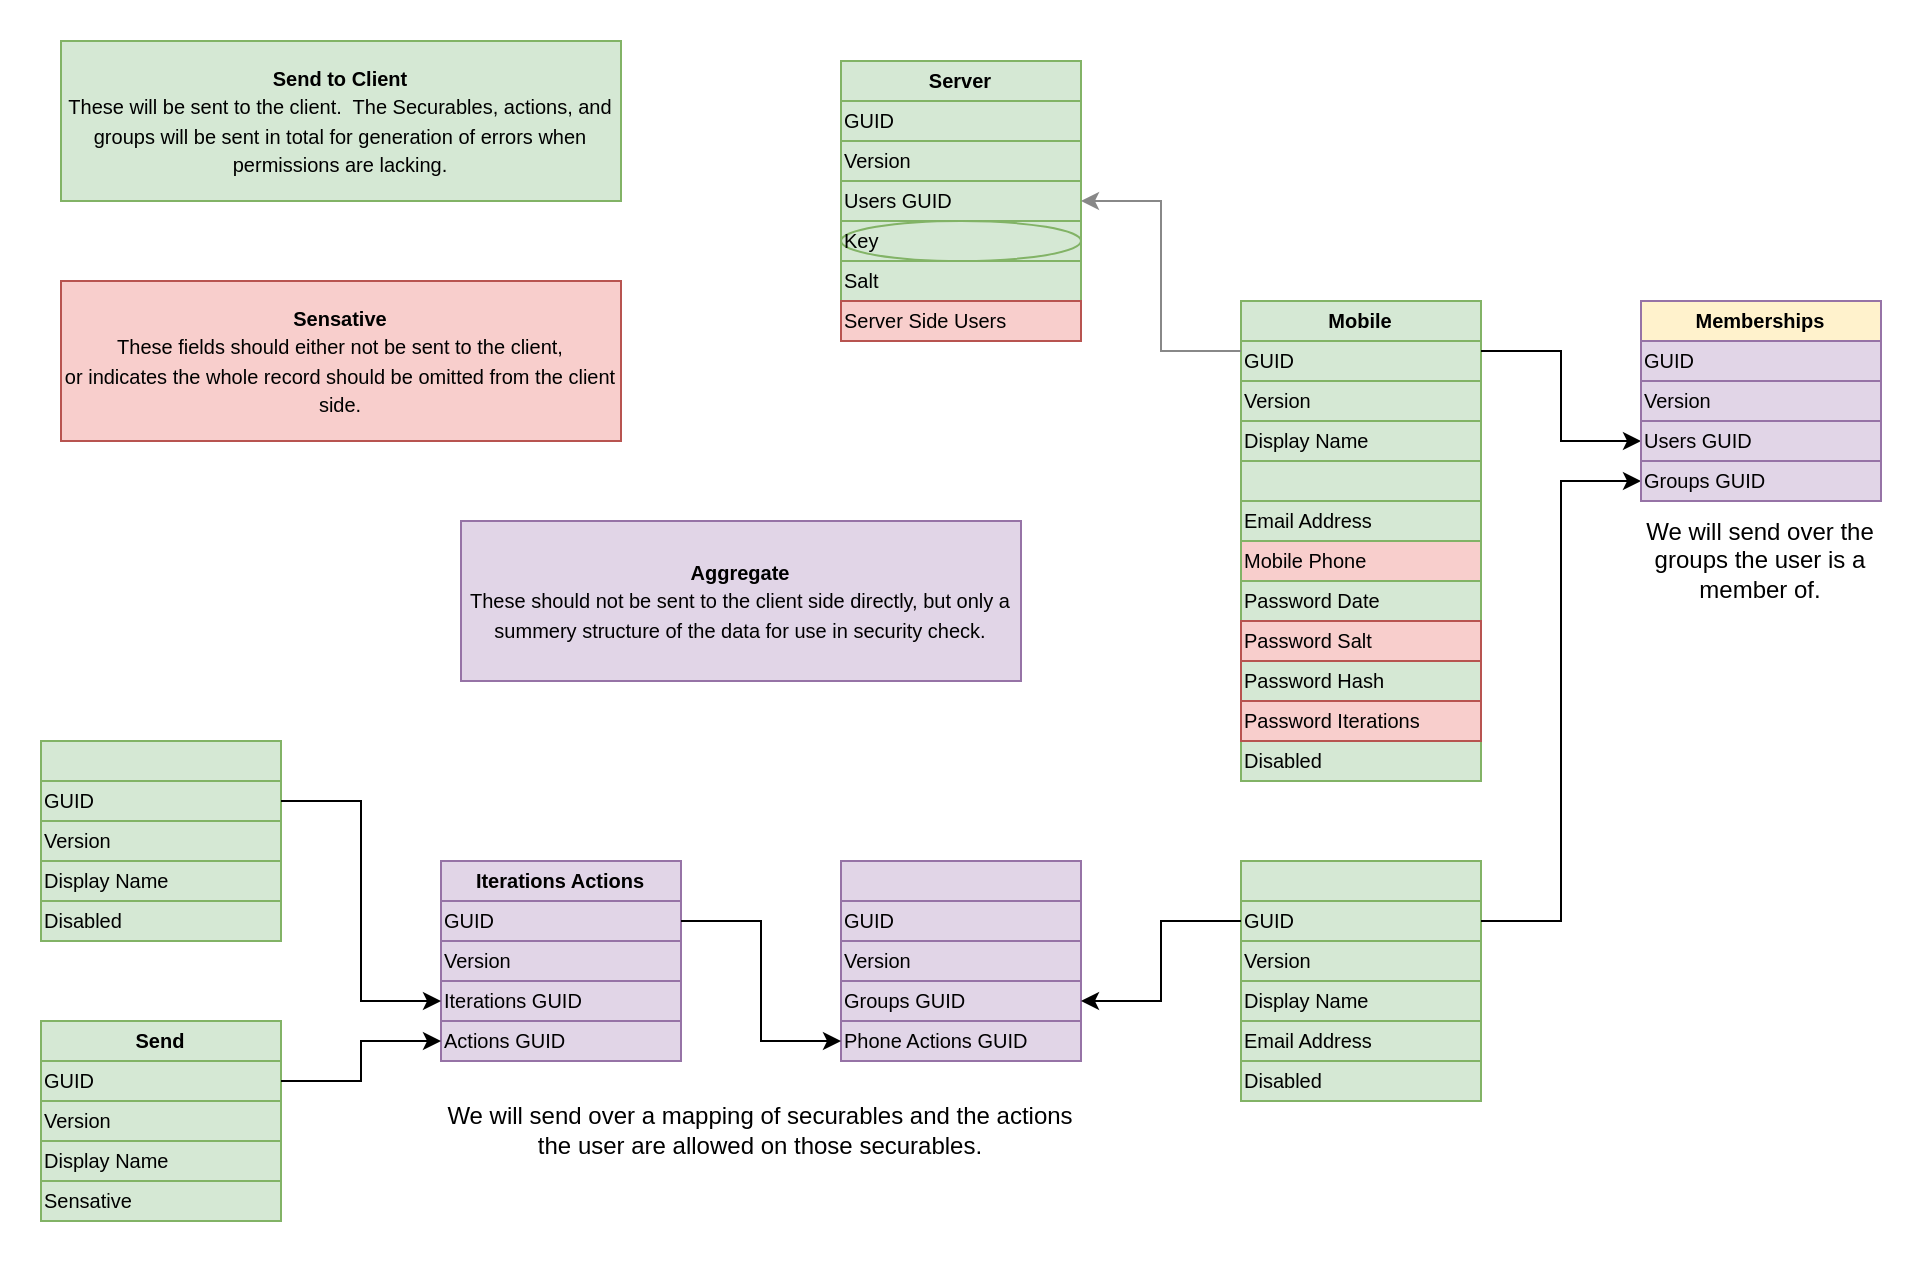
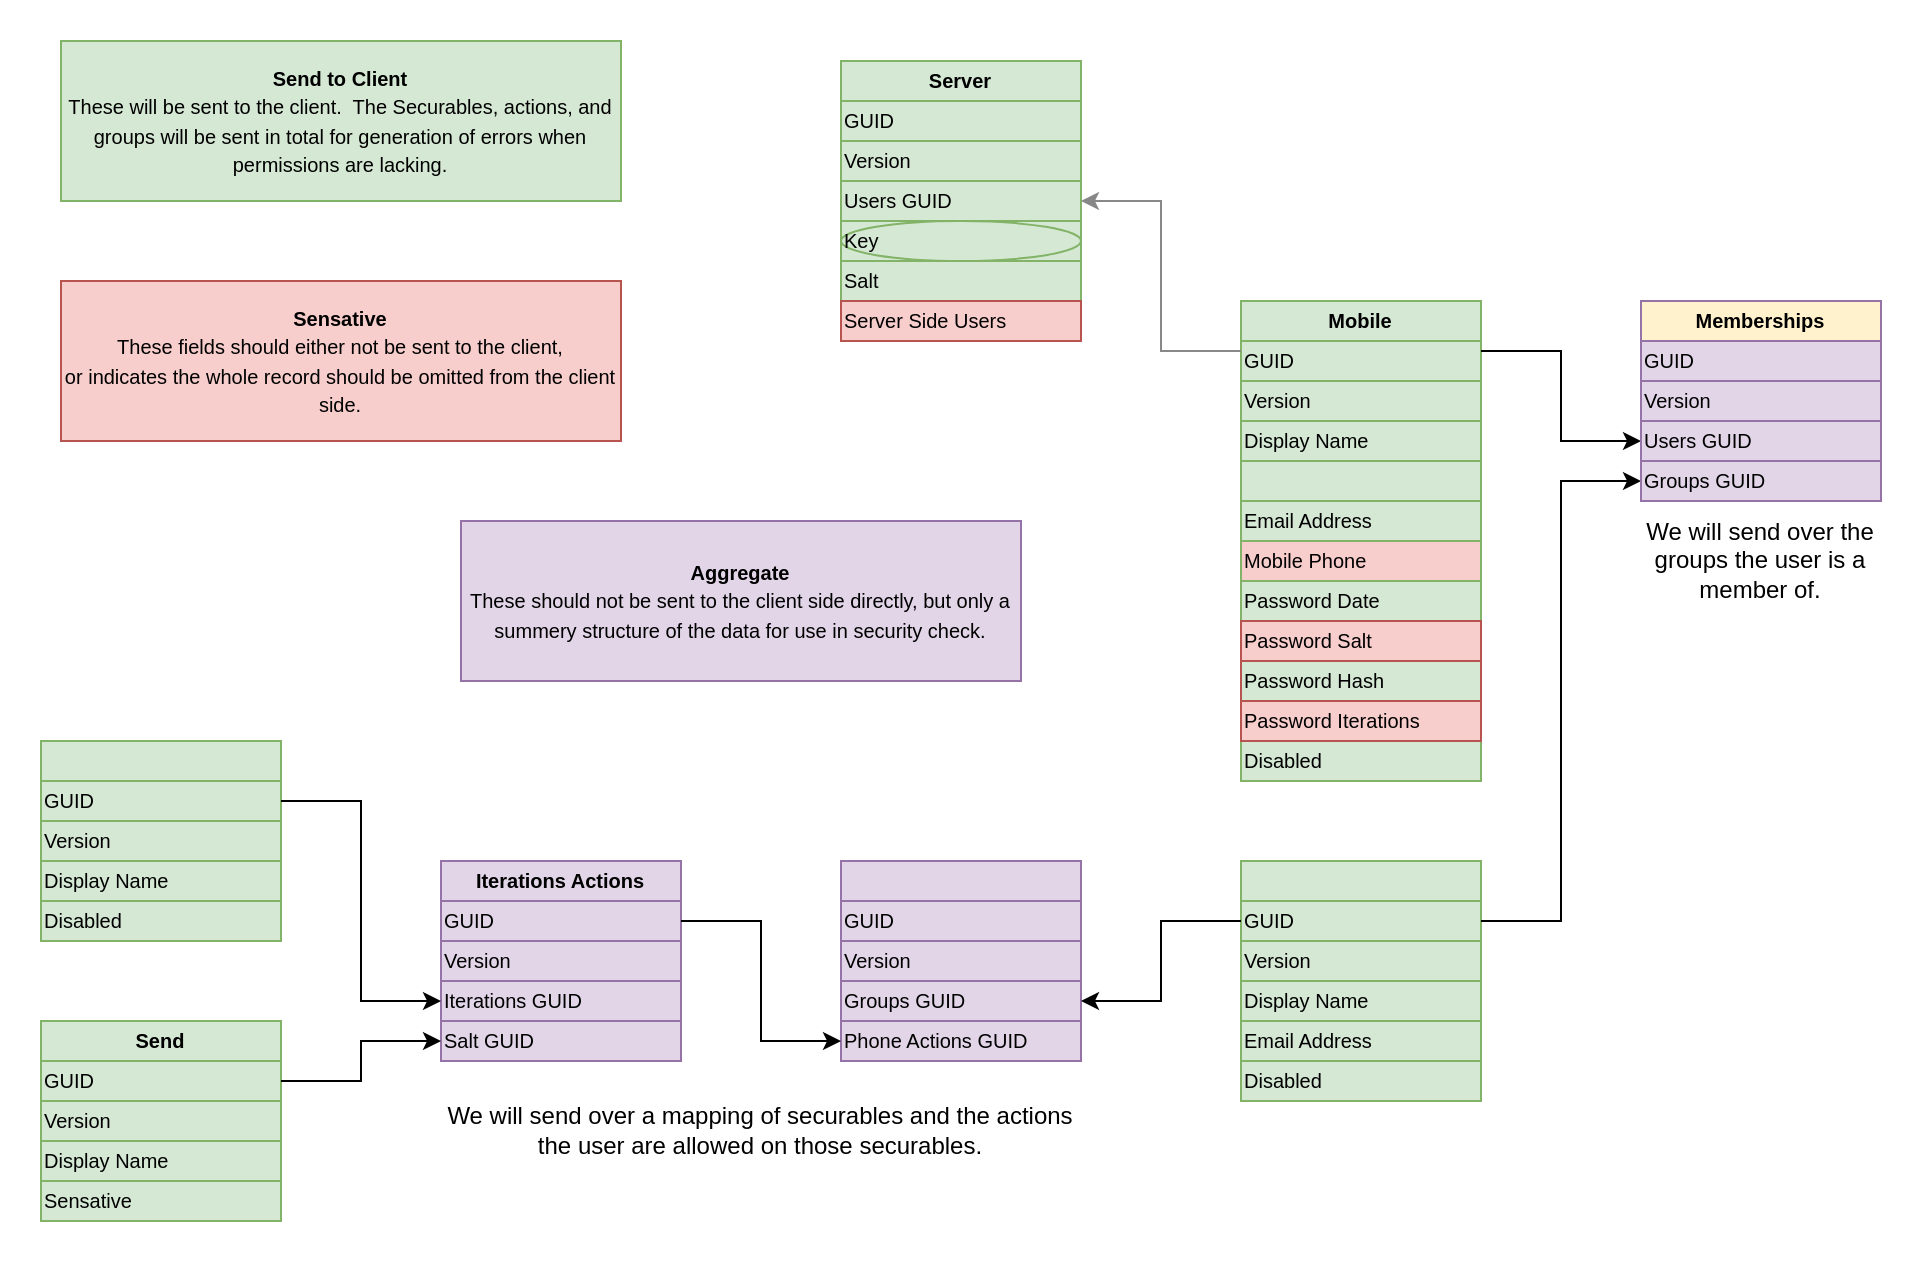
node "Actions GUID": label "Actions GUID" -> "Salt GUID"
